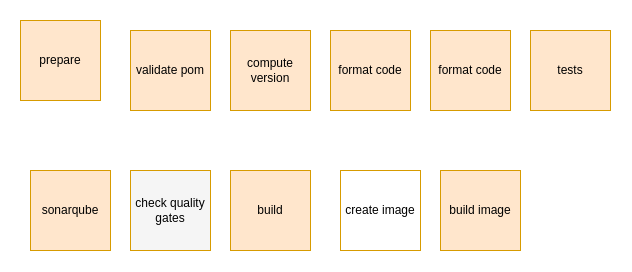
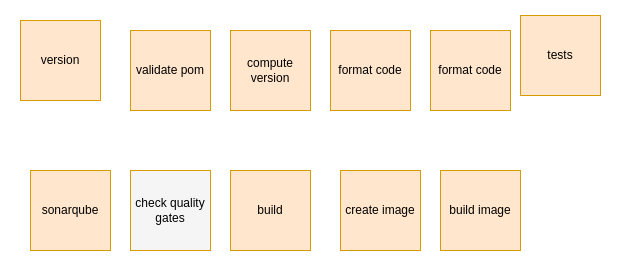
node "prepare": label "prepare" -> "version"
node "tests": moved (571, 71) -> (561, 56)
node "create image": fillcolor #ffffff -> #ffe6cc
